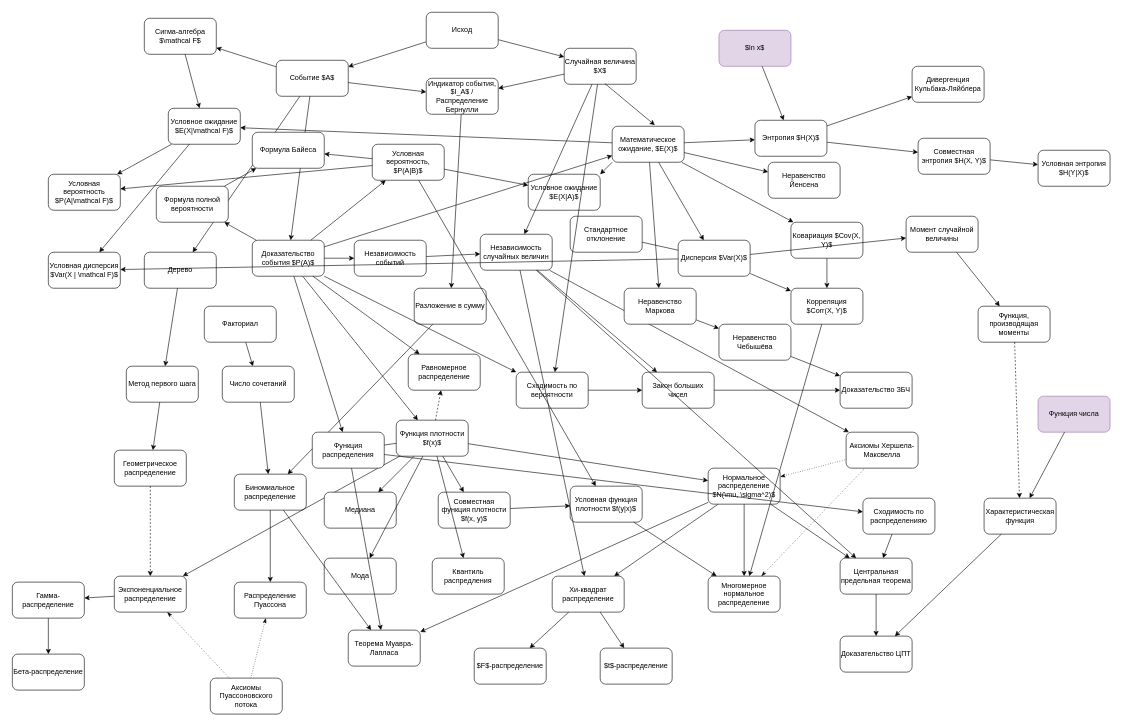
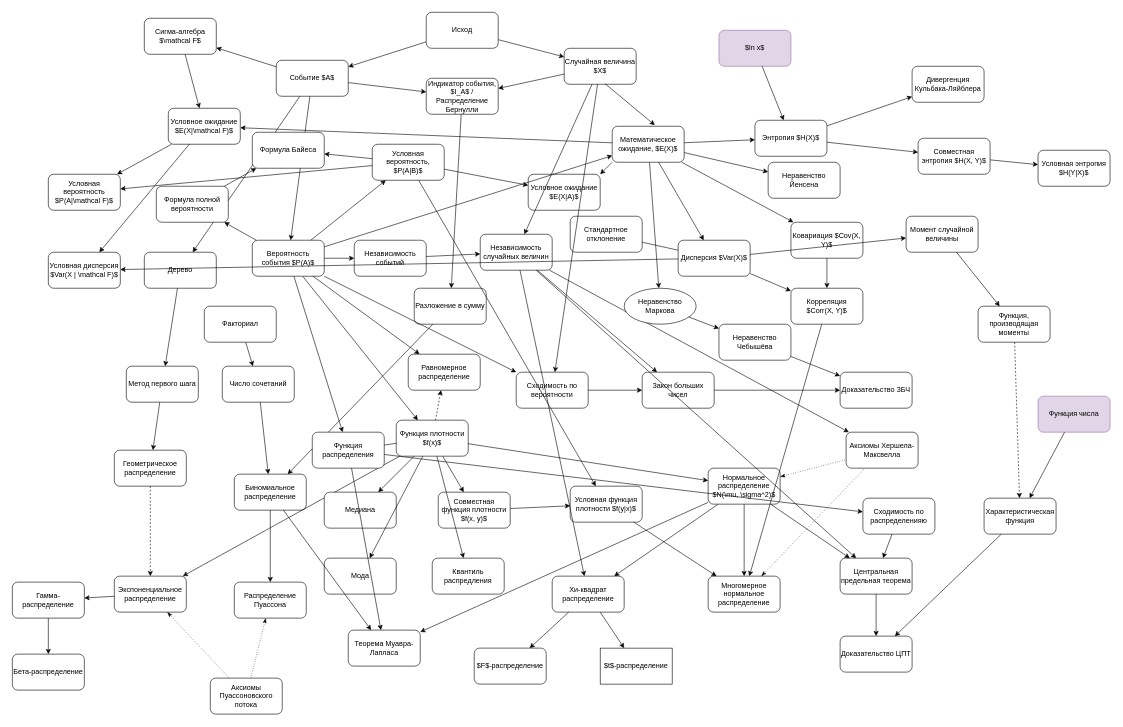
node "Доказательство события $P(A)$": label "Доказательство события $P(A)$" -> "Вероятность события $P(A)$"
node "Неравенство Маркова": shape rounded rectangle -> ellipse
node "$t$-распределение": shape rounded rectangle -> rectangle
